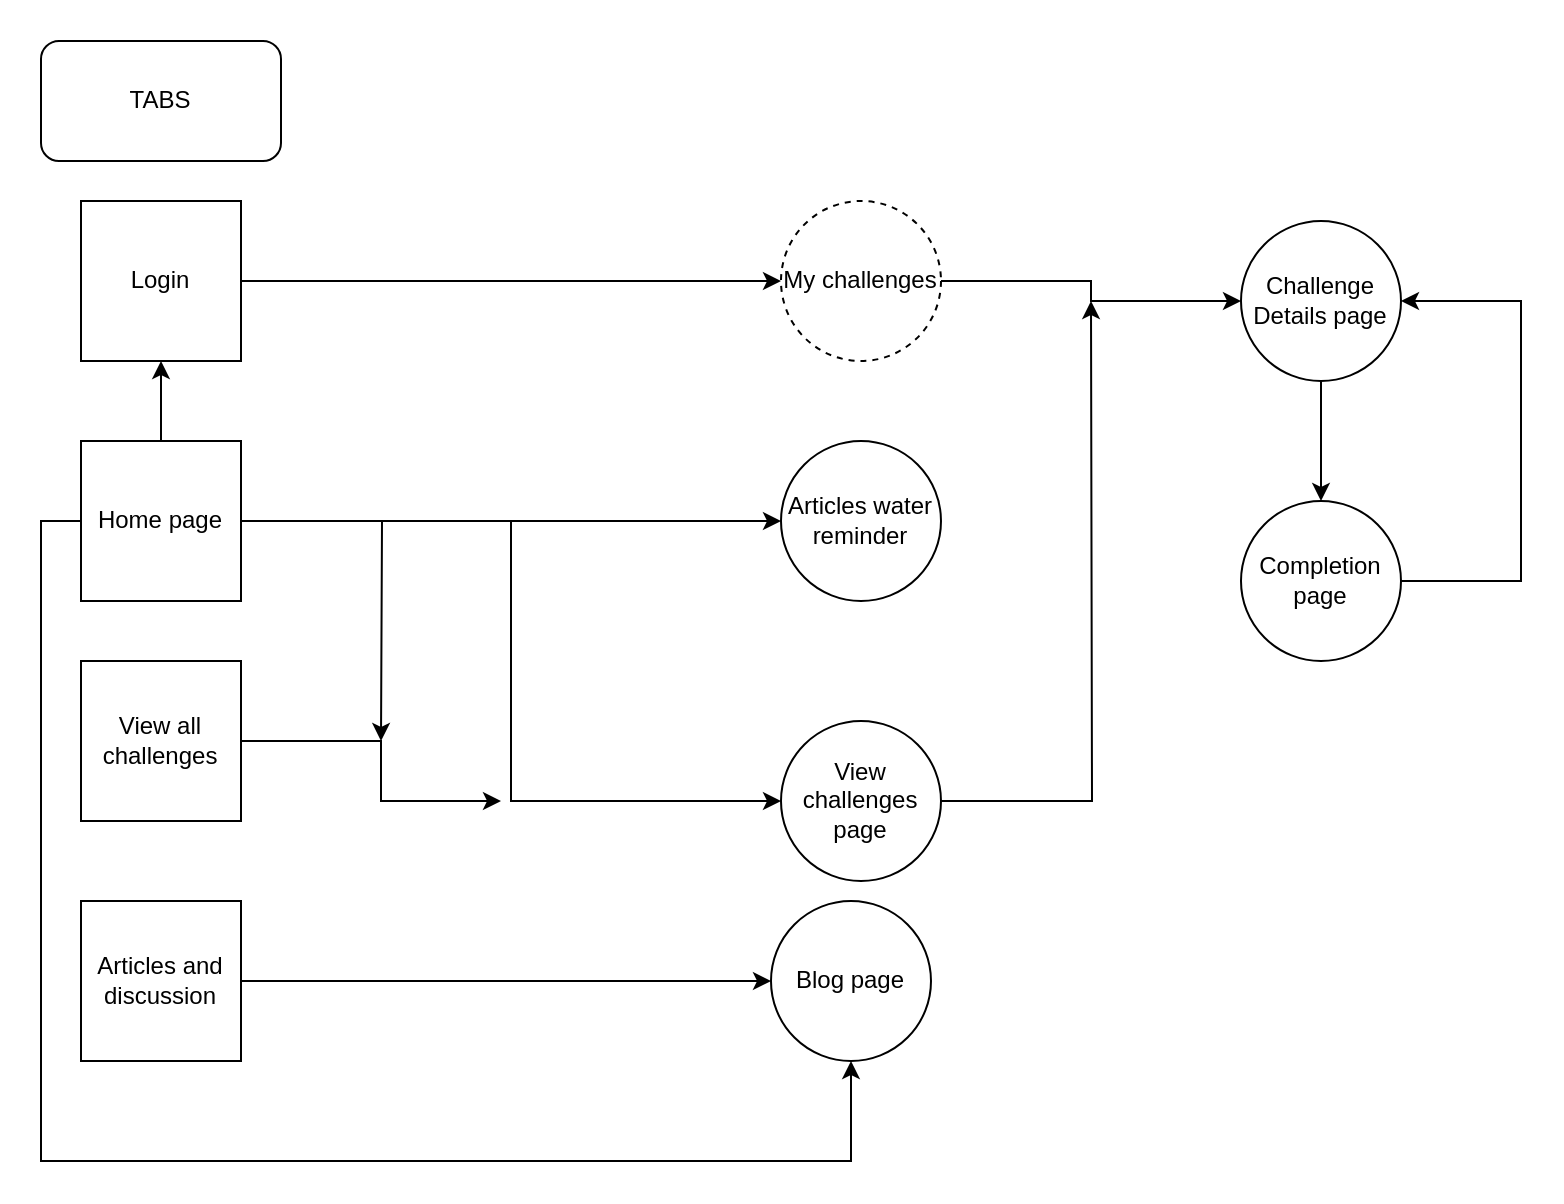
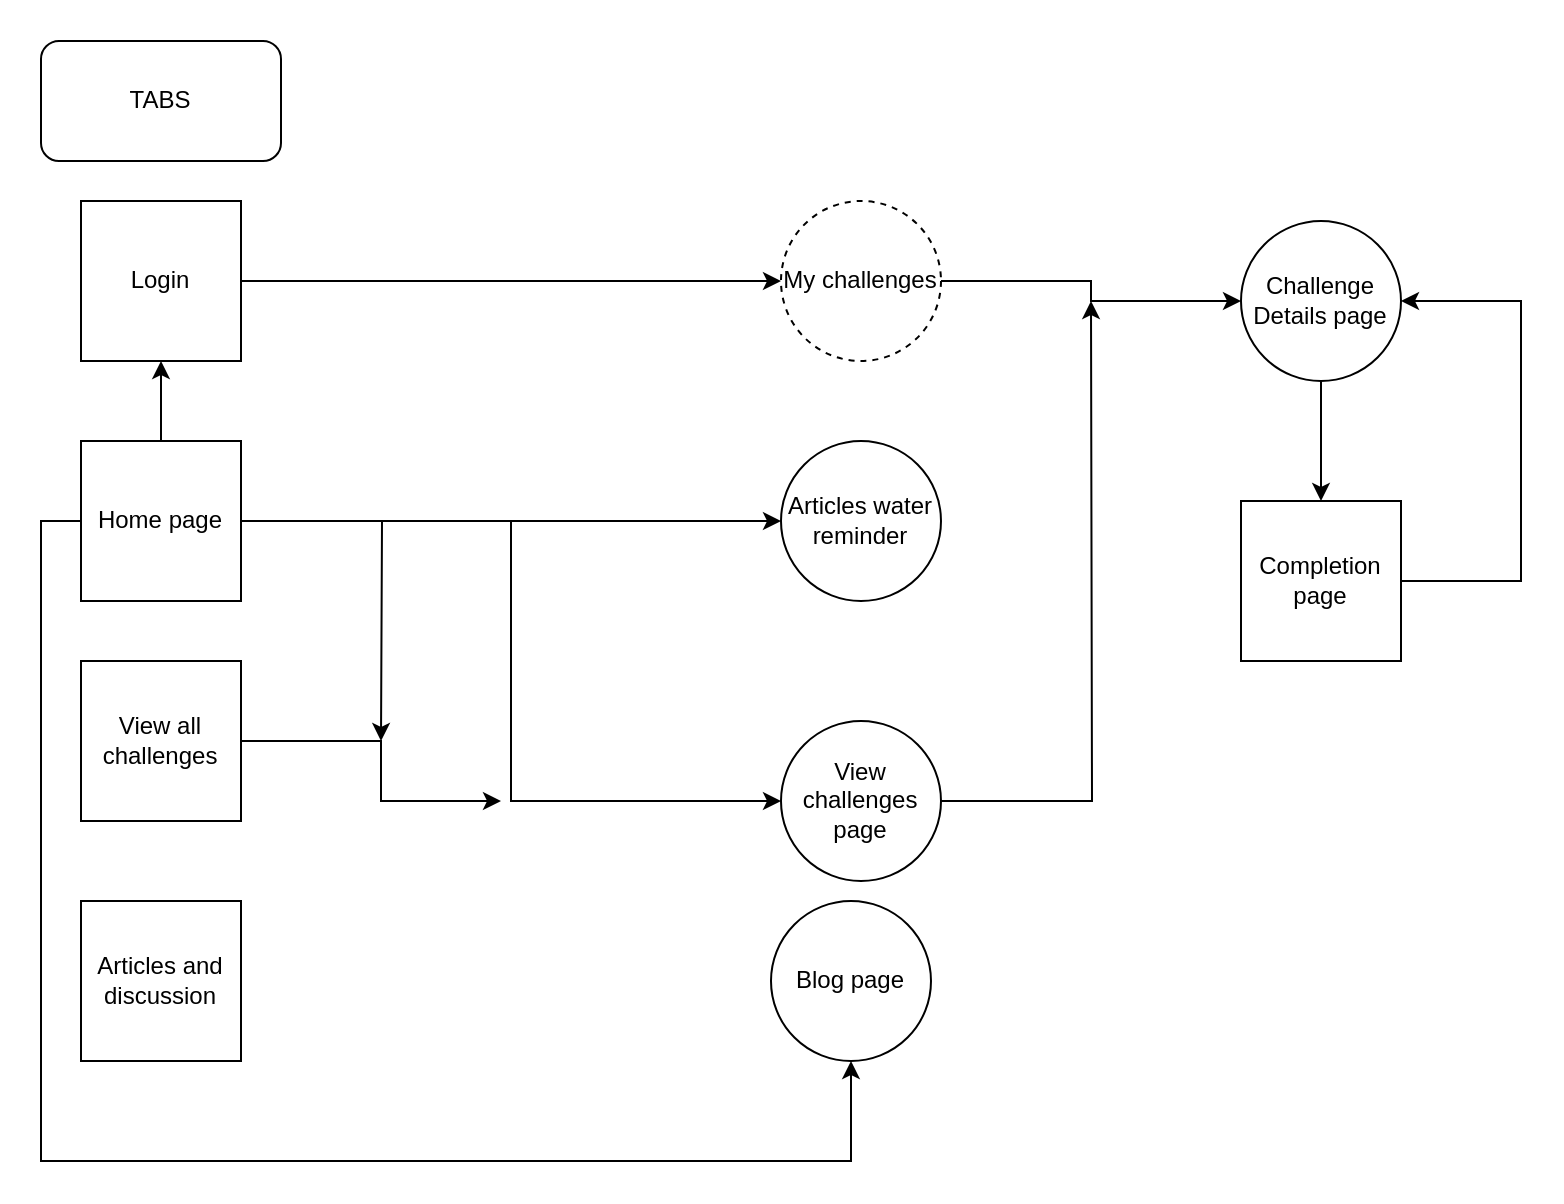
node "Completion page": shape ellipse -> rectangle
edge "Articles and discussion" -> "Blog page": removed
